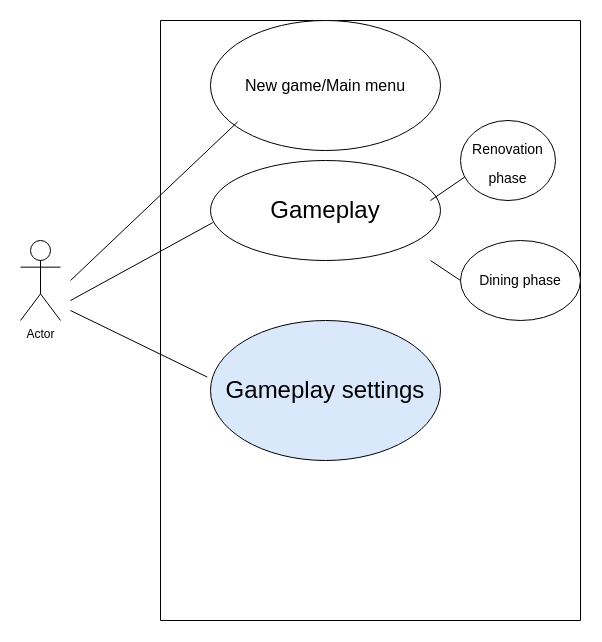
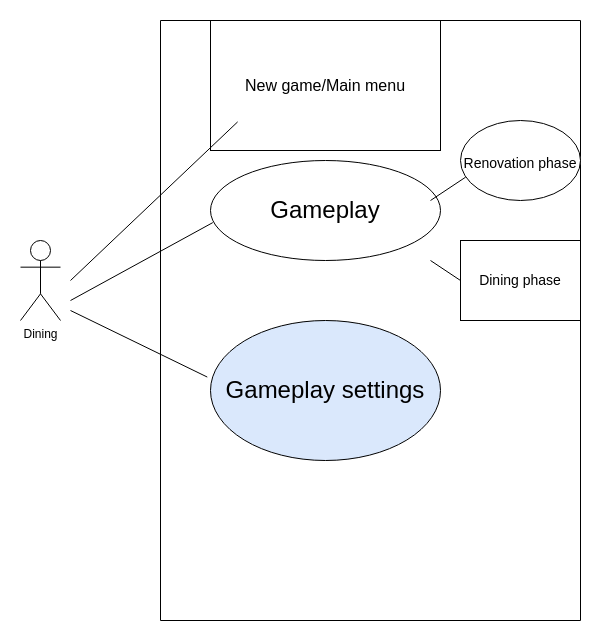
node "New game/Main menu": shape ellipse -> rectangle
node "Renovation phase": size 95x80 -> 120x80
node "Dining phase": shape ellipse -> rectangle
node "Actor": label "Actor" -> "Dining"
